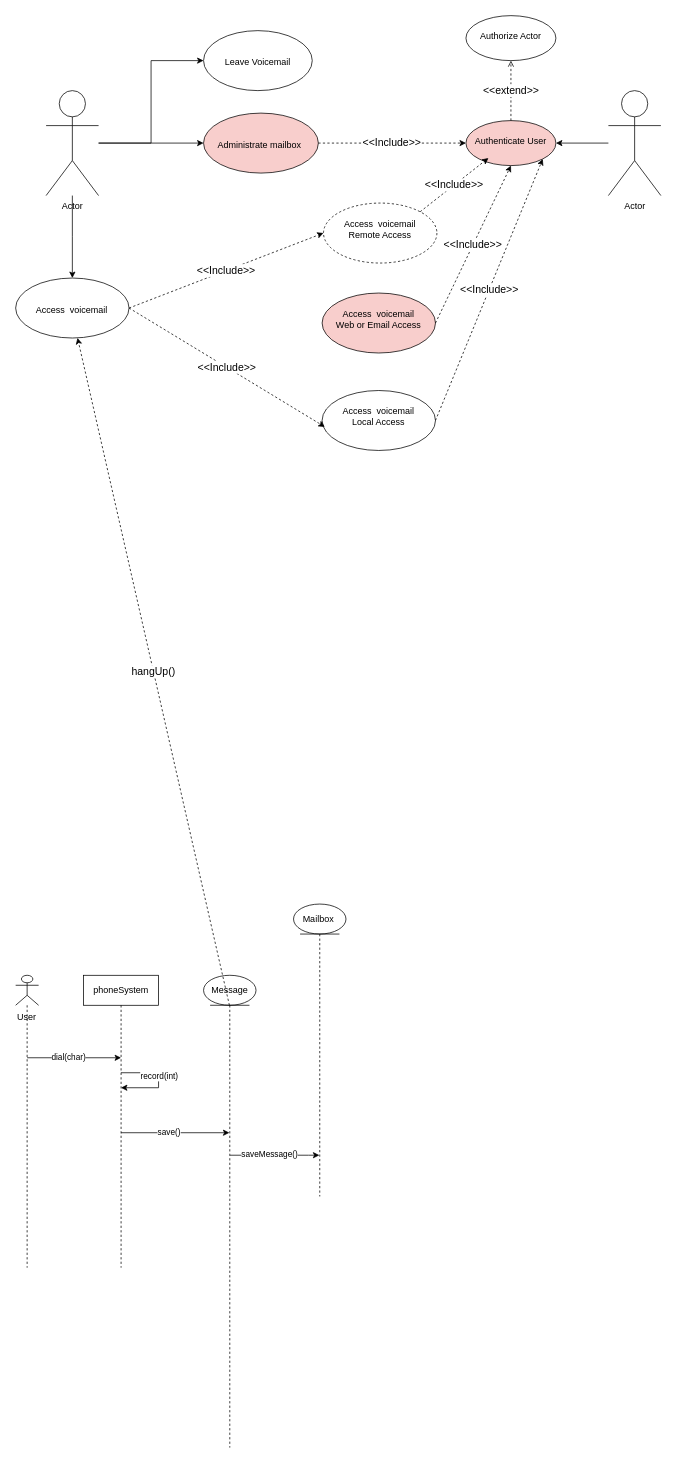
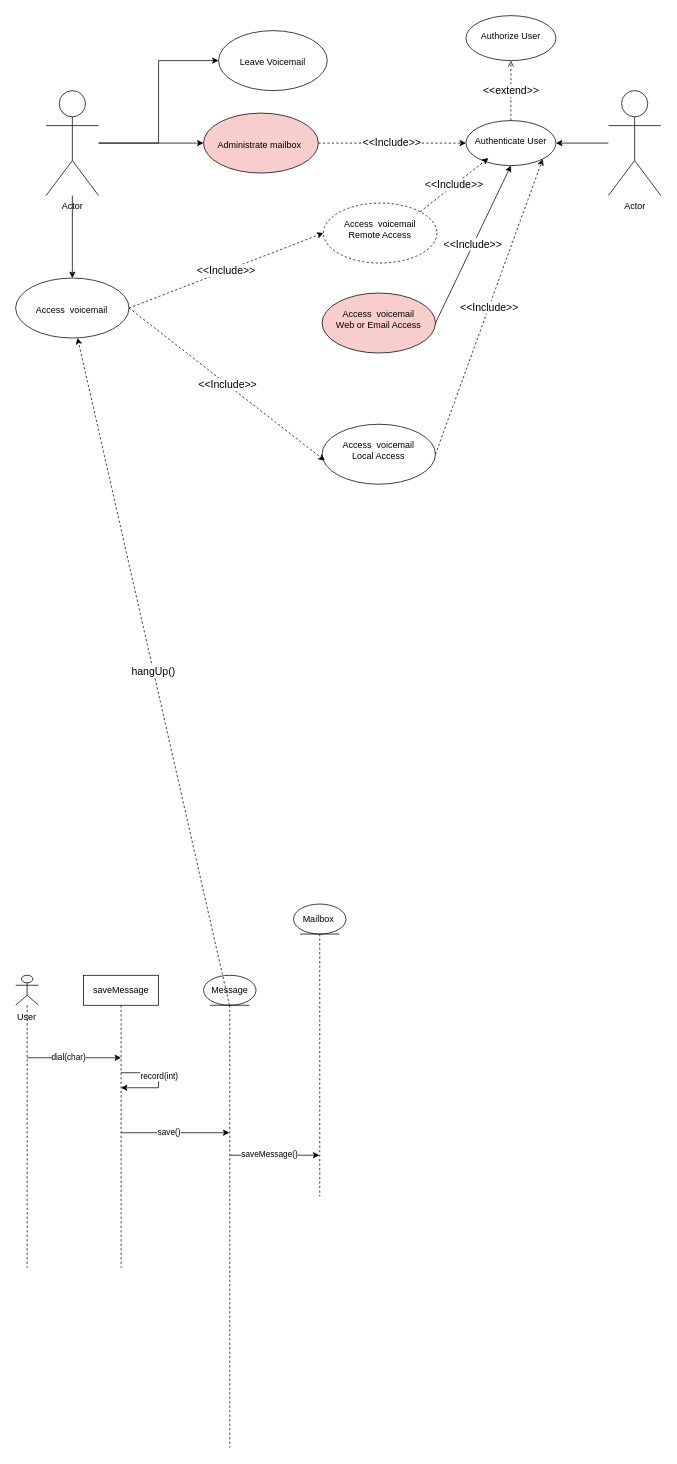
node "Authorize Actor": label "Authorize Actor" -> "Authorize User"
node "Leave Voicemail": moved (258, 60) -> (273, 60)
node "Authenticate User": fillcolor #f8cecc -> #ffffff
edge "Access voicemail Web or Email Access" -> "Authenticate User": style dashed -> solid
node "Access voicemail Local Access": moved (379, 420) -> (379, 454)
node "phoneSystem": label "phoneSystem" -> "saveMessage"
